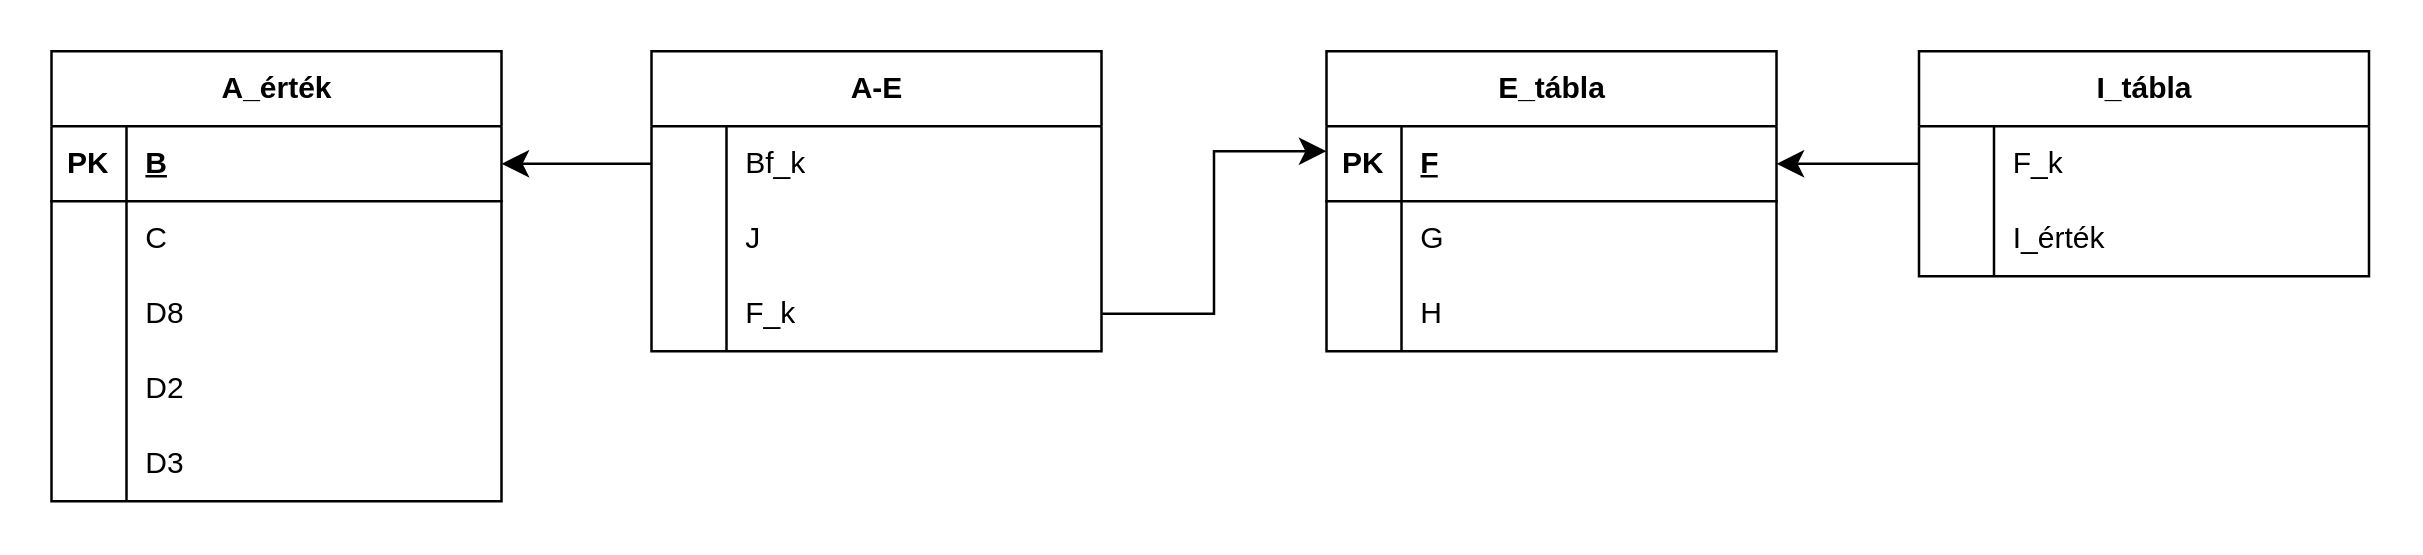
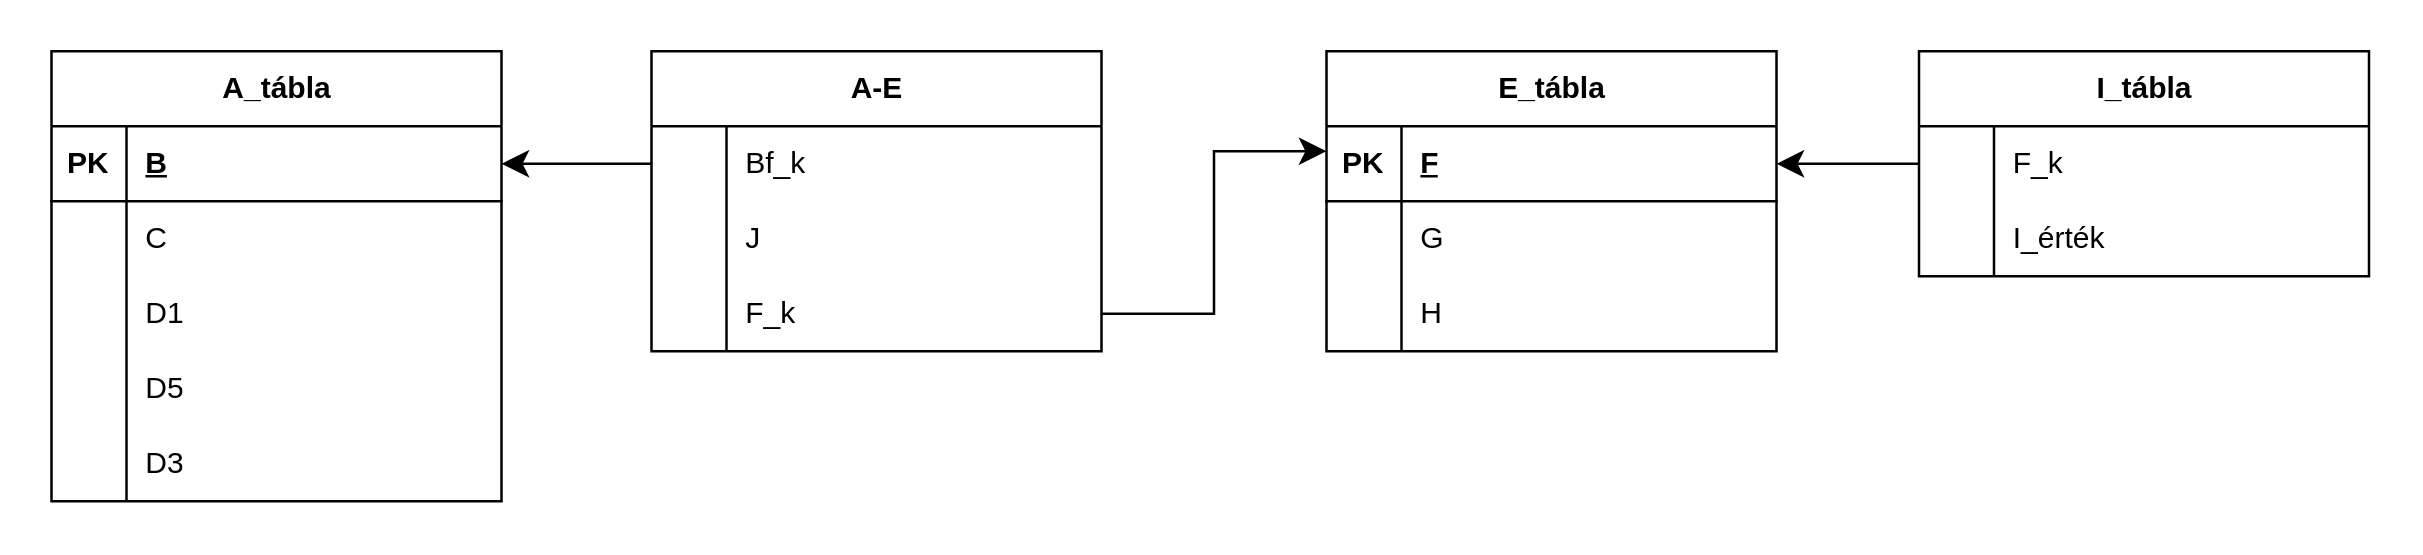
node "A_érték": label "A_érték" -> "A_tábla"
node "D8": label "D8" -> "D1"
node "D2": label "D2" -> "D5"
